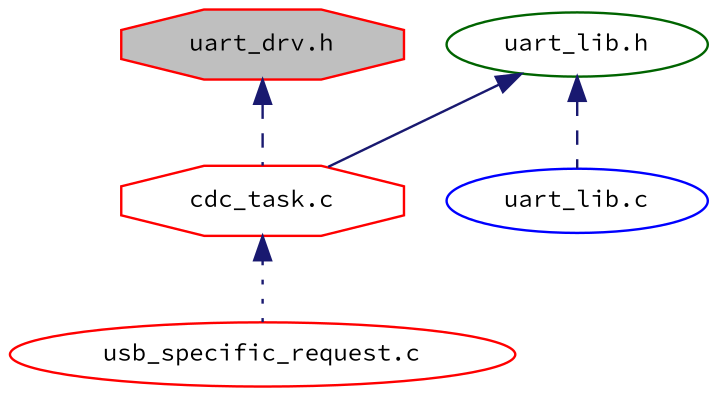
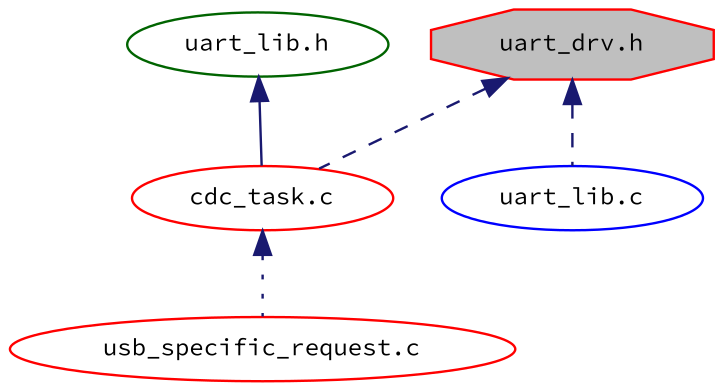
edge "uart_lib.c" -> "uart_lib.h": now "uart_lib.c" -> "uart_drv.h"
node "cdc_task.c": shape octagon -> ellipse
